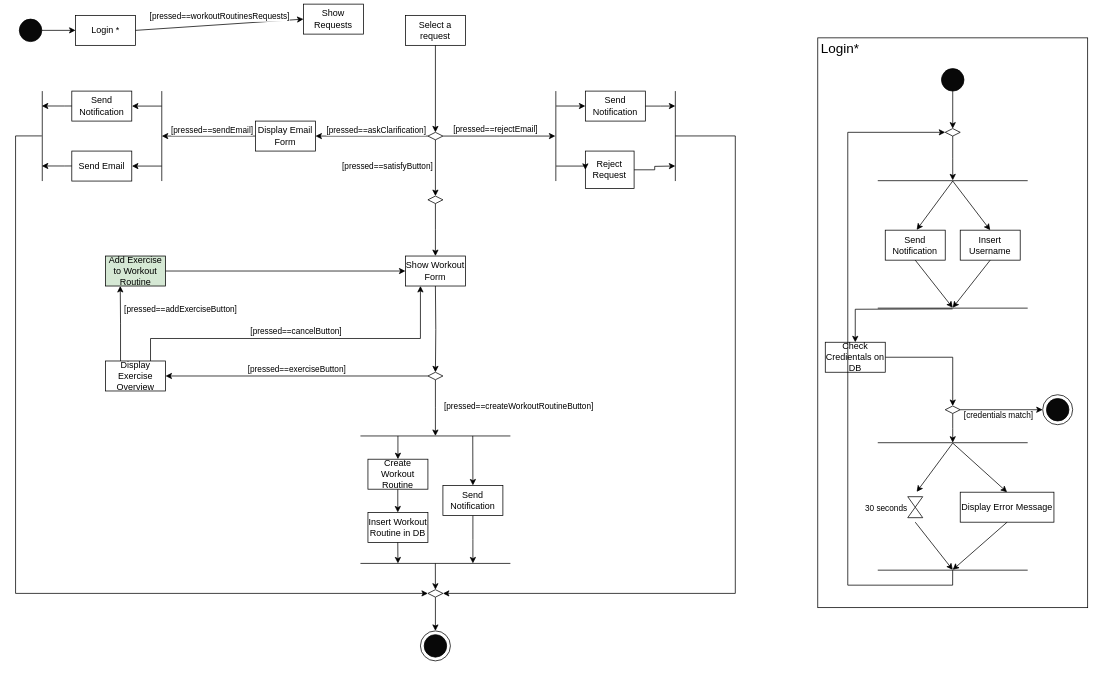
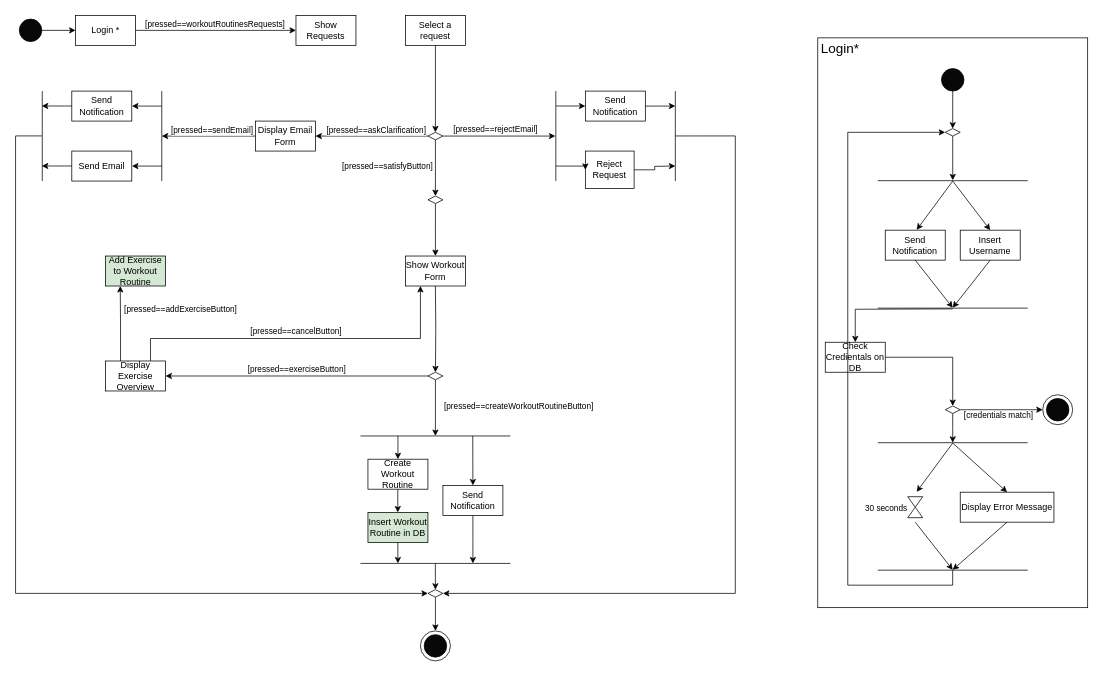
node "Show Requests": moved (333, 19) -> (326, 30)
edge "Add Exercise to Workout Routine" -> "Show Workout Form": removed
node "Insert Workout Routine in DB": fillcolor #ffffff -> #d5e8d4
